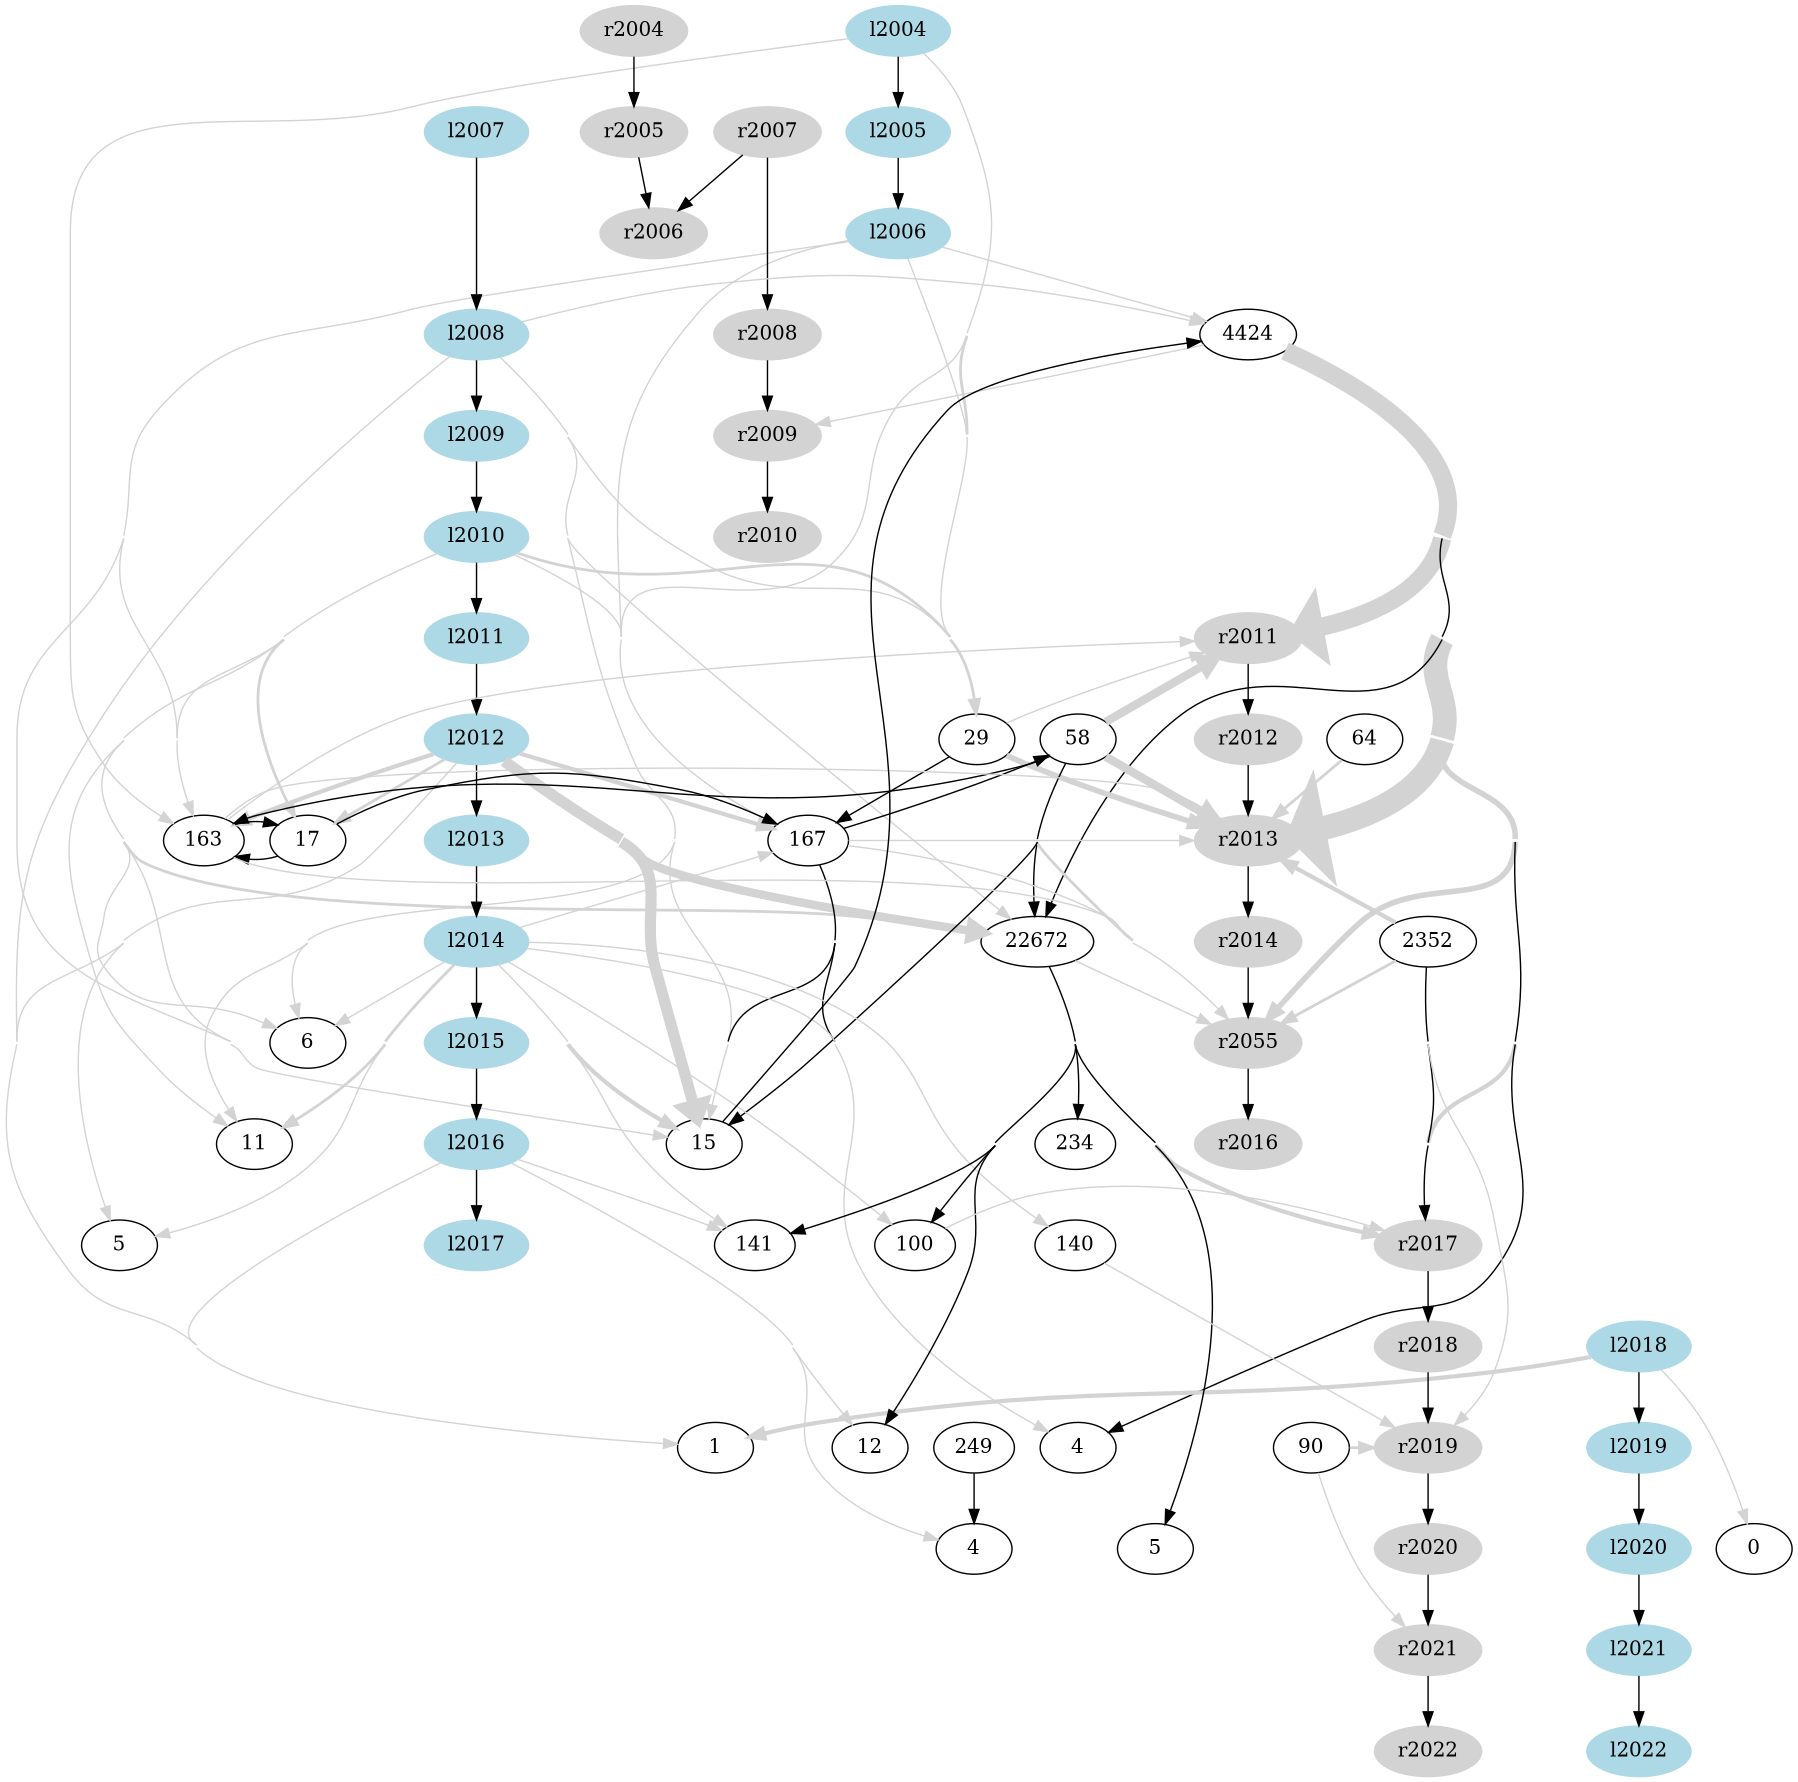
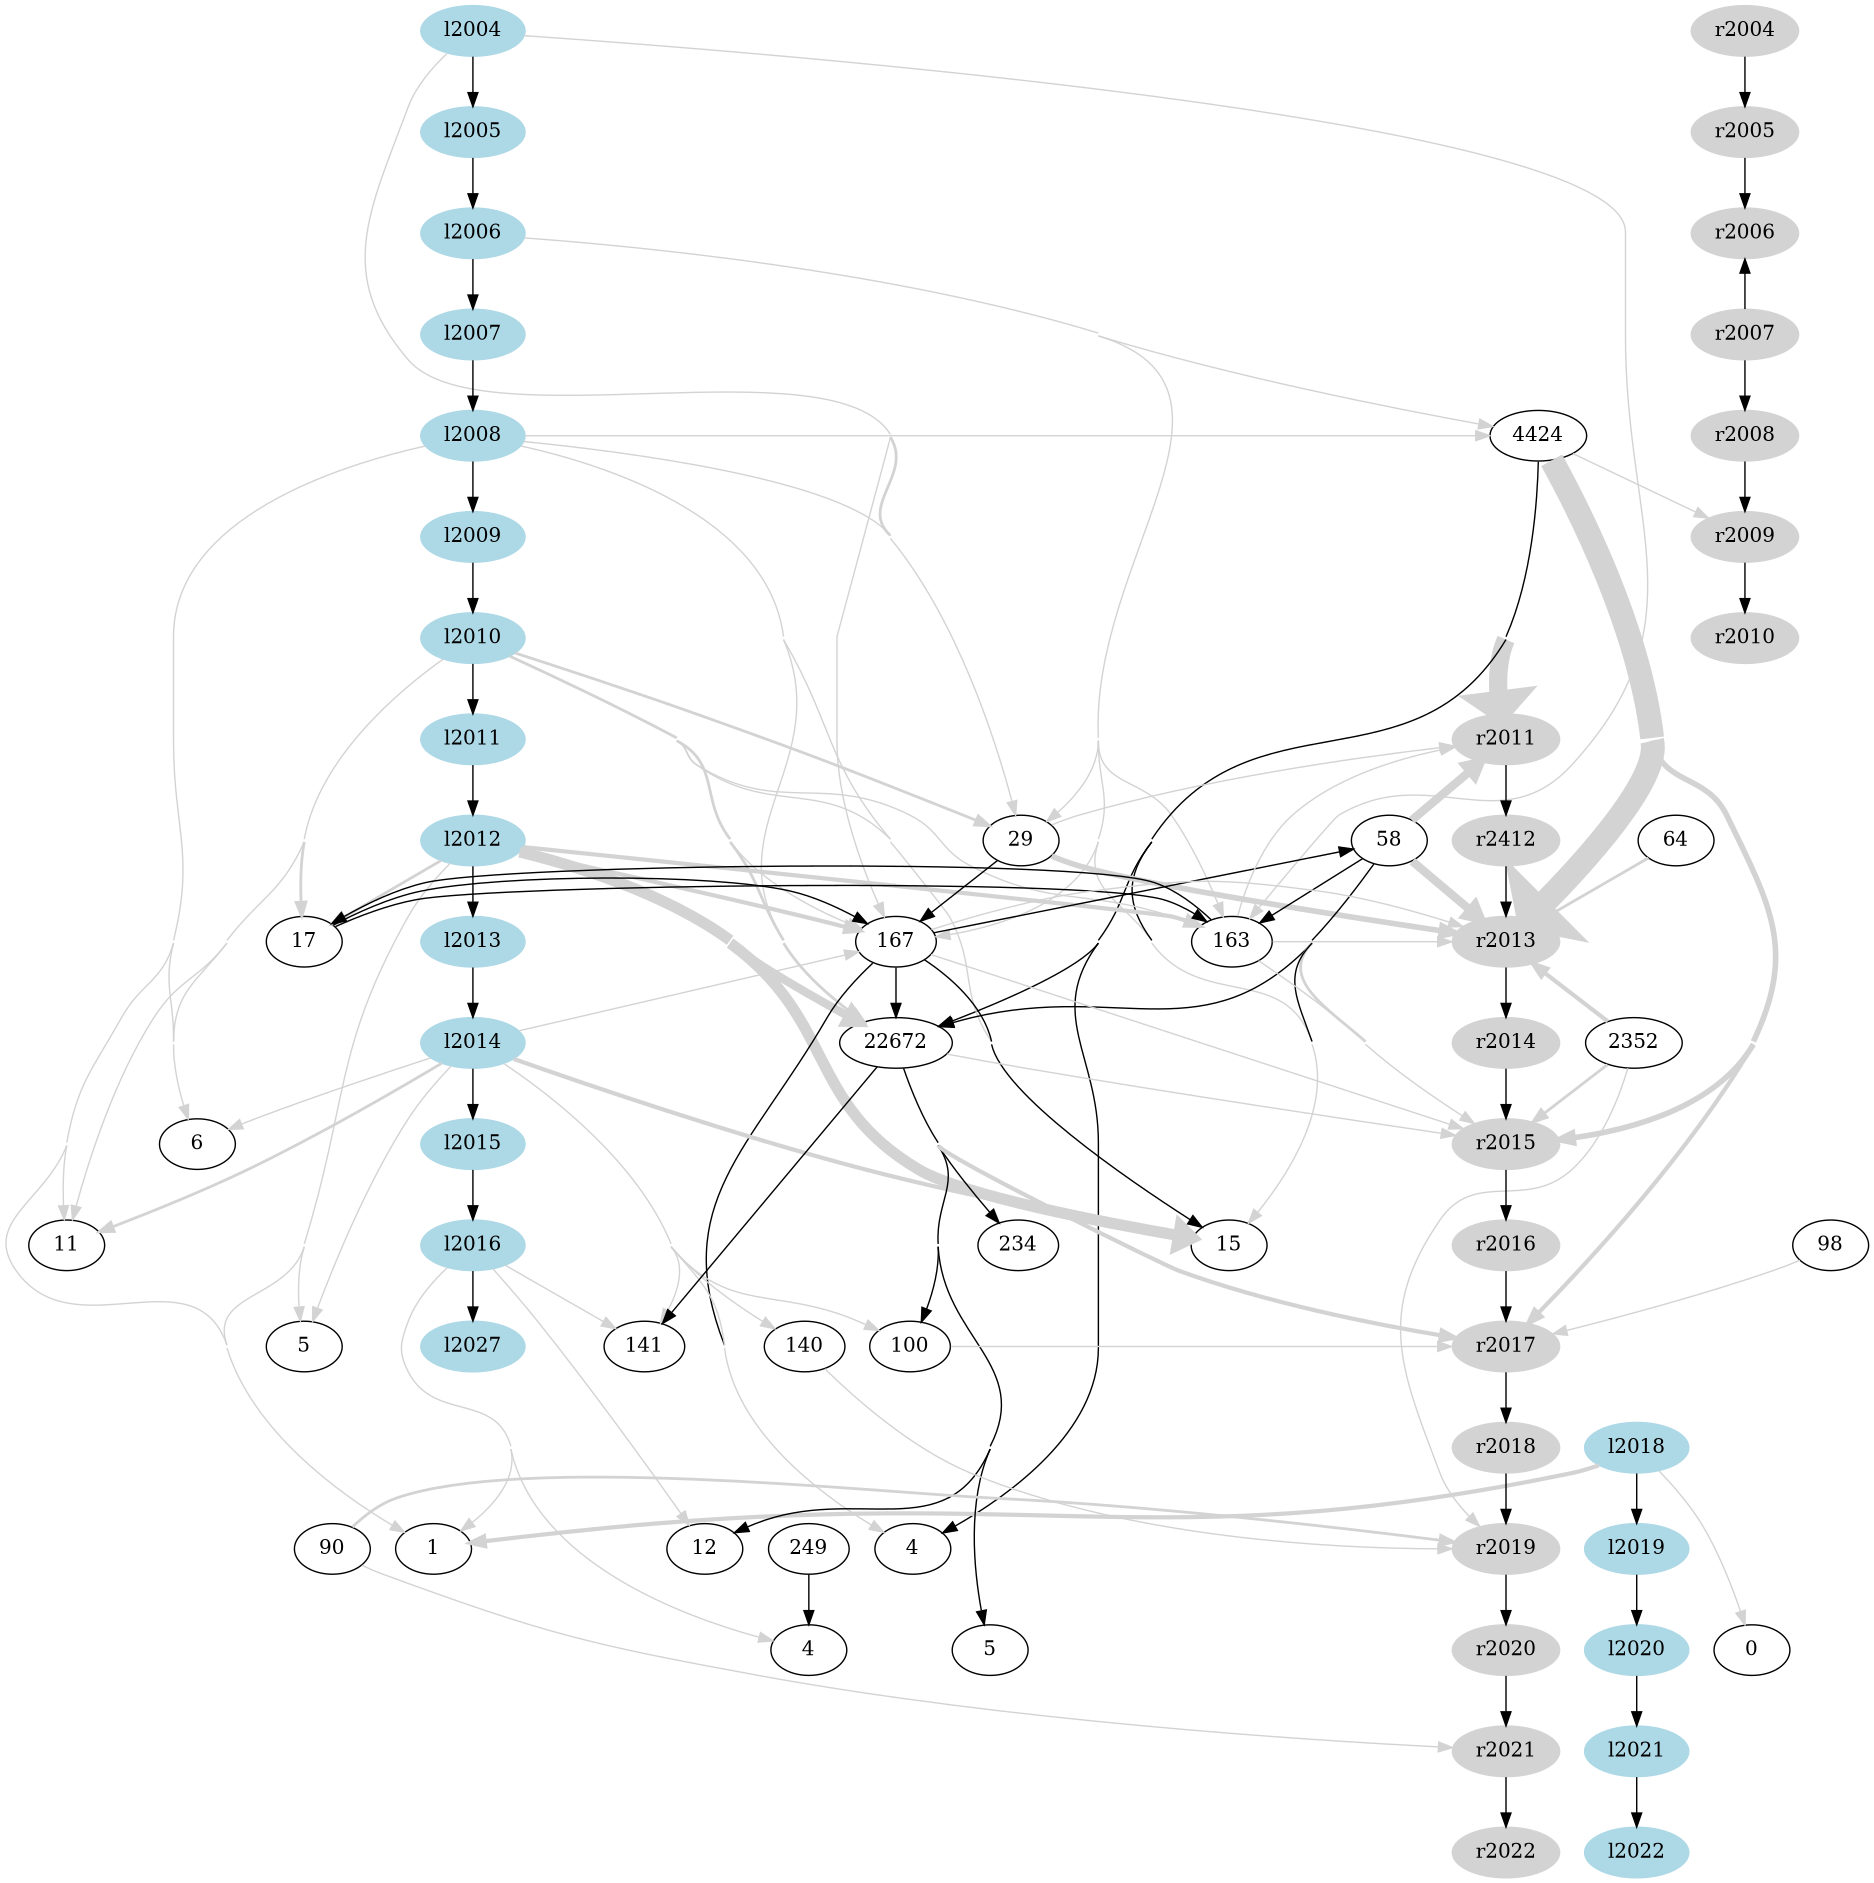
edge "l2006" -> "l2007": added
edge "15" -> "4424": reversed
node "r2012": label "r2012" -> "r2412"
edge "167" -> "22672": added
edge "2352" -> "r2017": now "r2016" -> "r2017"
node "r2055": label "r2055" -> "r2015"
node "l2017": label "l2017" -> "l2027"
node "98": added
